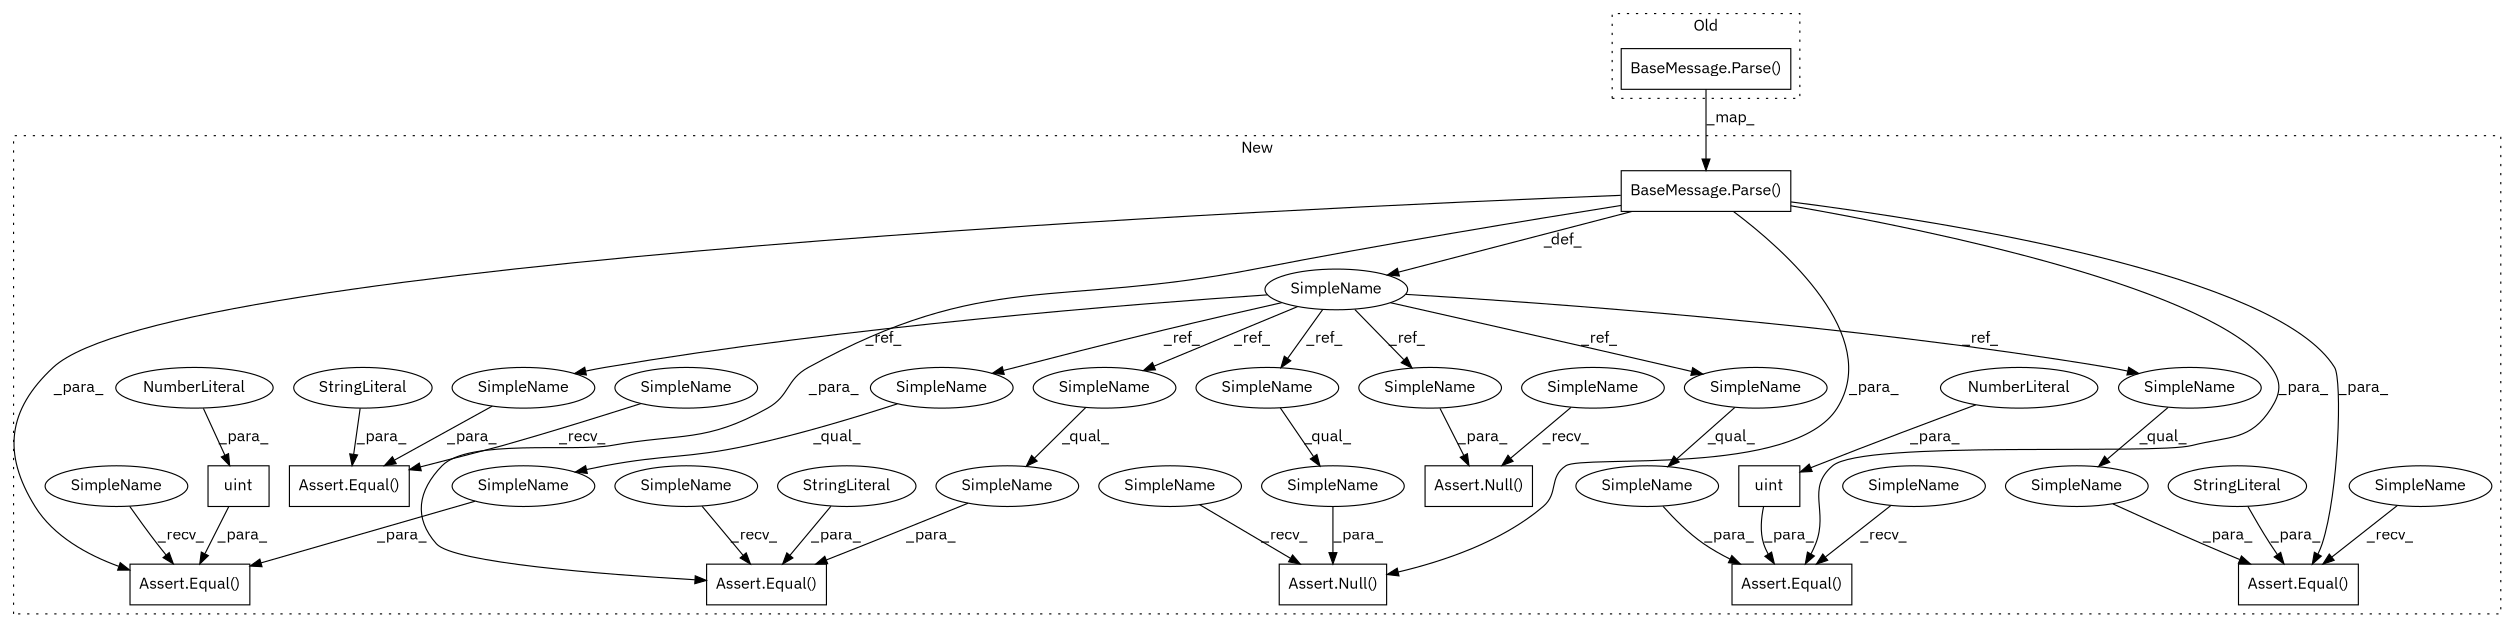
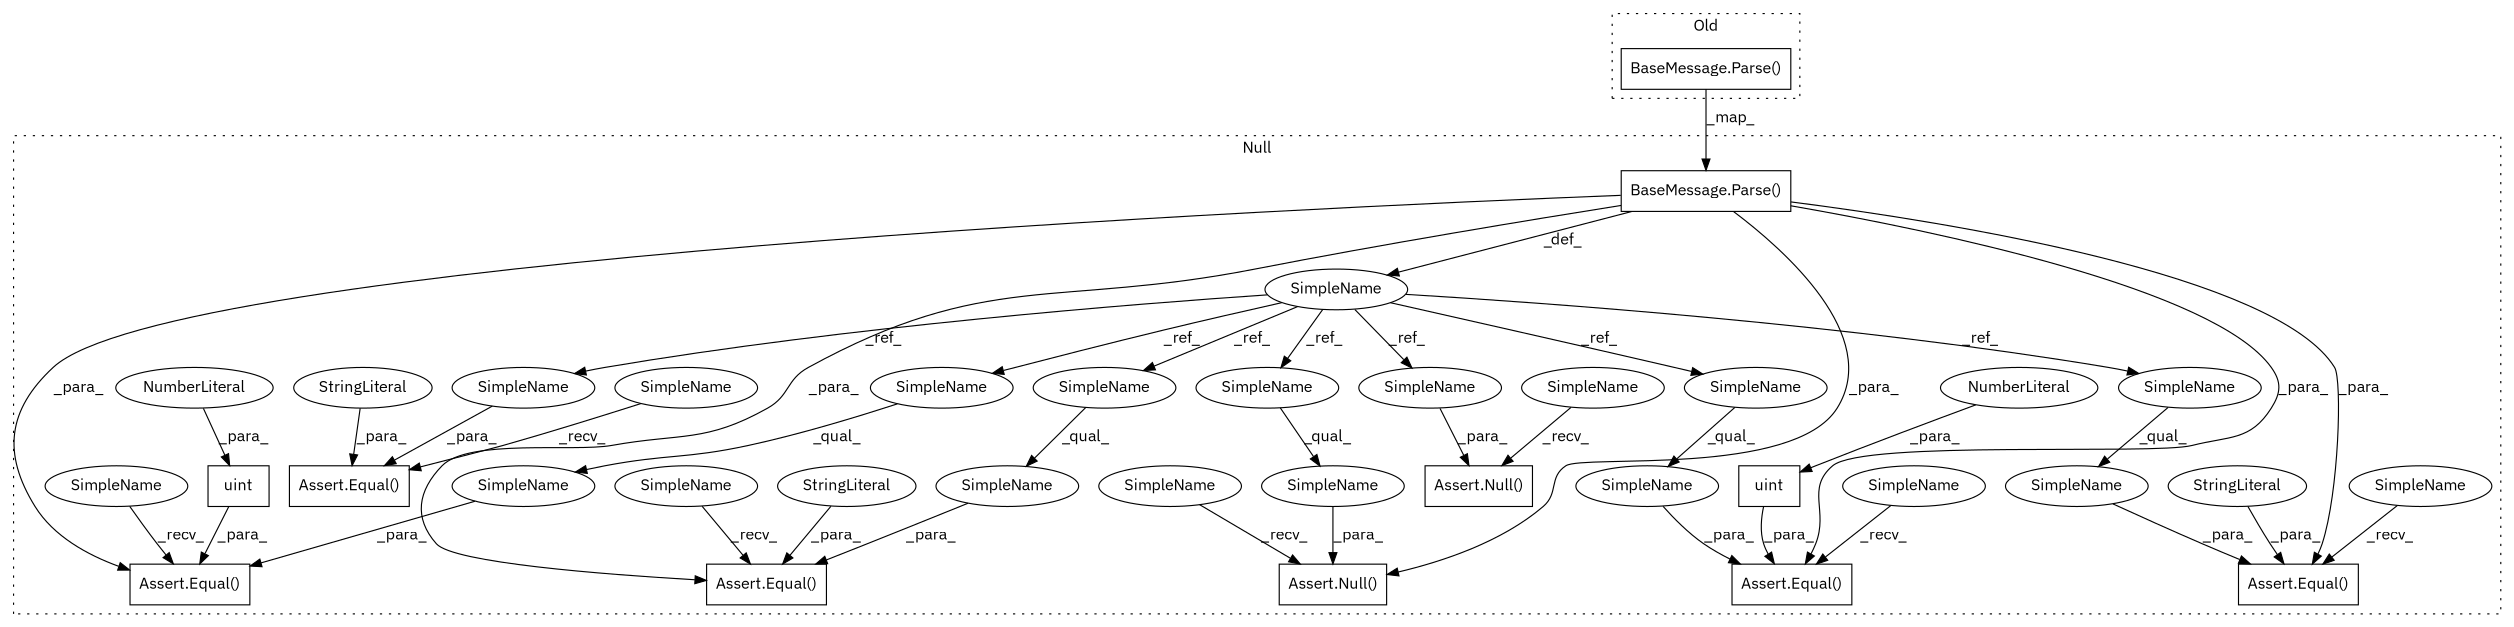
cluster "New": label "New" -> "Null"
